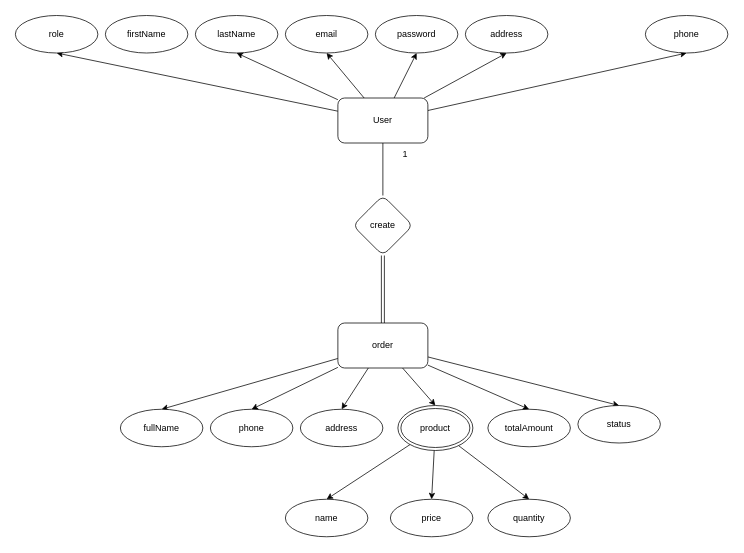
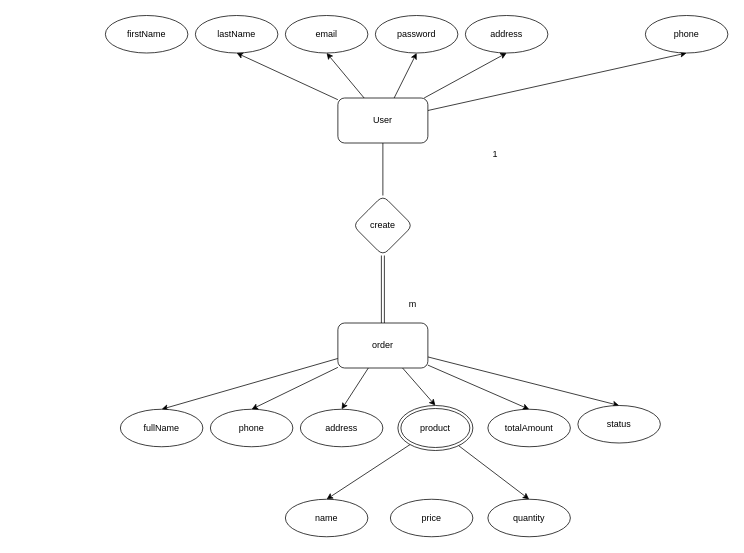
node "role": removed
edge "User" -> "role": removed
node "1": moved (405, 154) -> (495, 154)
node "m": added
edge "product" -> "price": removed
